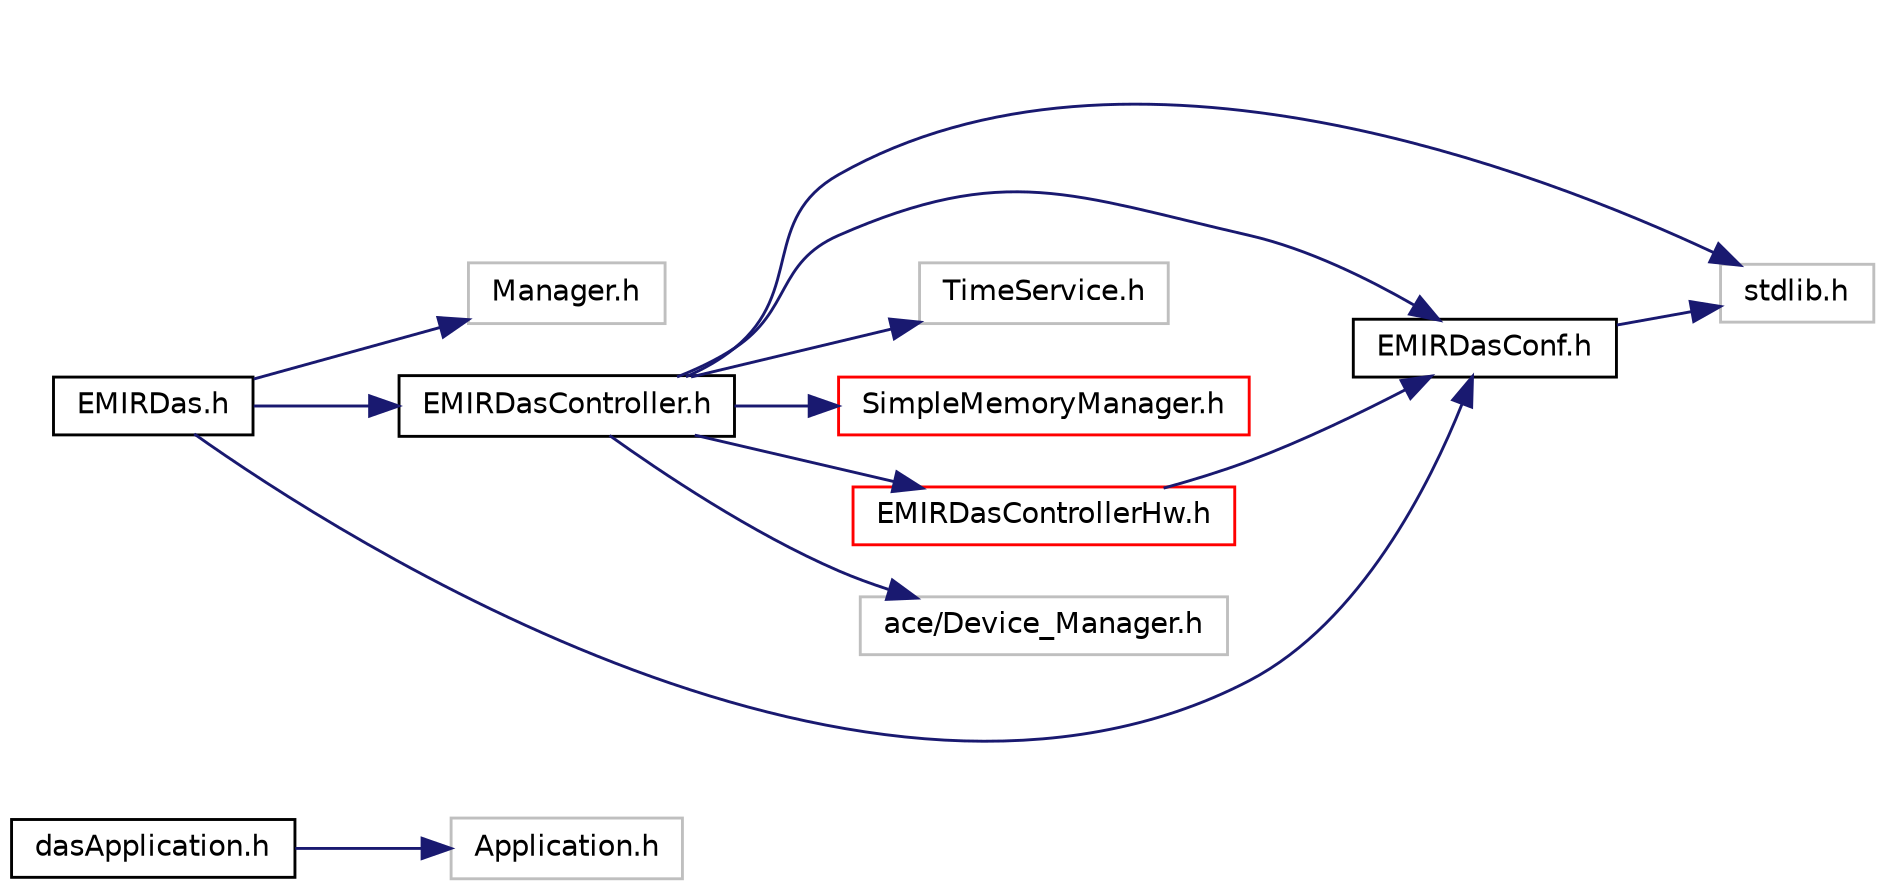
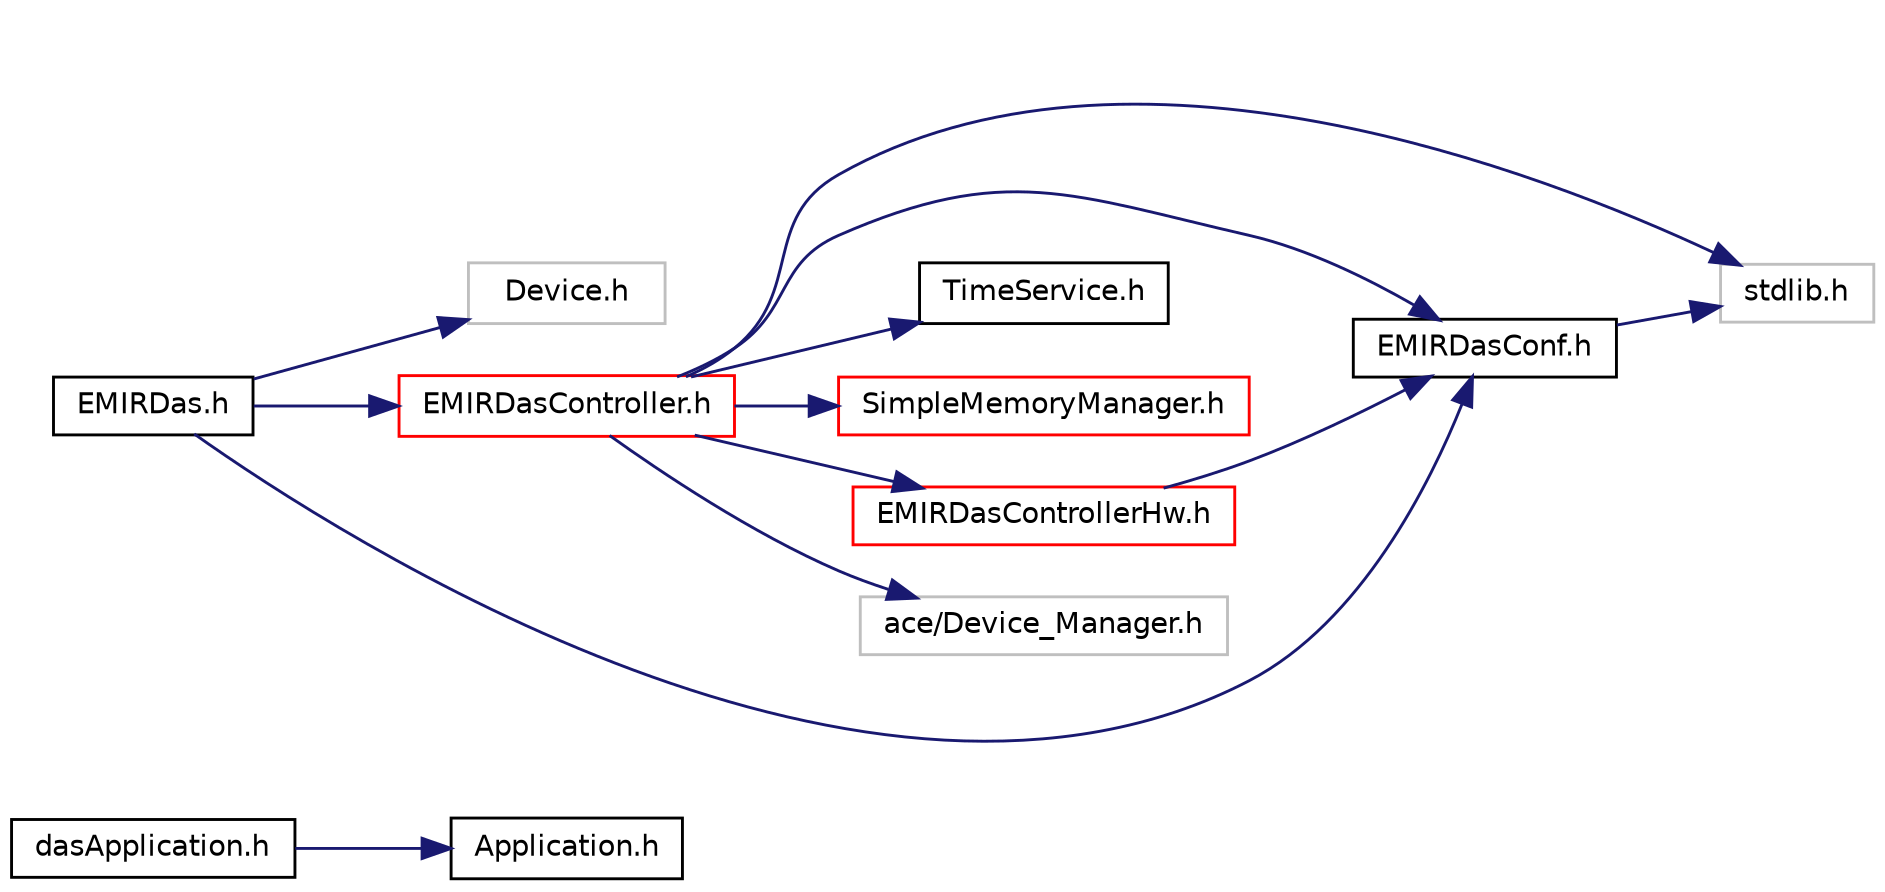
node "Manager.h": label "Manager.h" -> "Device.h"
node "TimeService.h": color grey75 -> black
node "EMIRDasController.h": color black -> red
node "Application.h": color grey75 -> black
